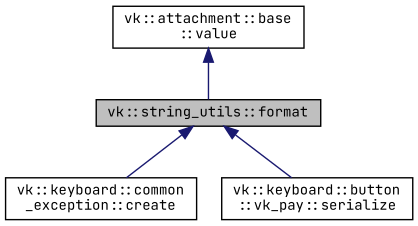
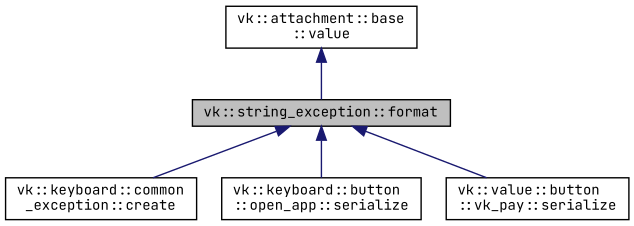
node "vk::string_utils::format": label "vk::string_utils::format" -> "vk::string_exception::format"
node "vk::keyboard::button ::vk_pay::serialize": label "vk::keyboard::button ::vk_pay::serialize" -> "vk::value::button ::vk_pay::serialize"
node "vk::keyboard::button ::open_app::serialize": added
